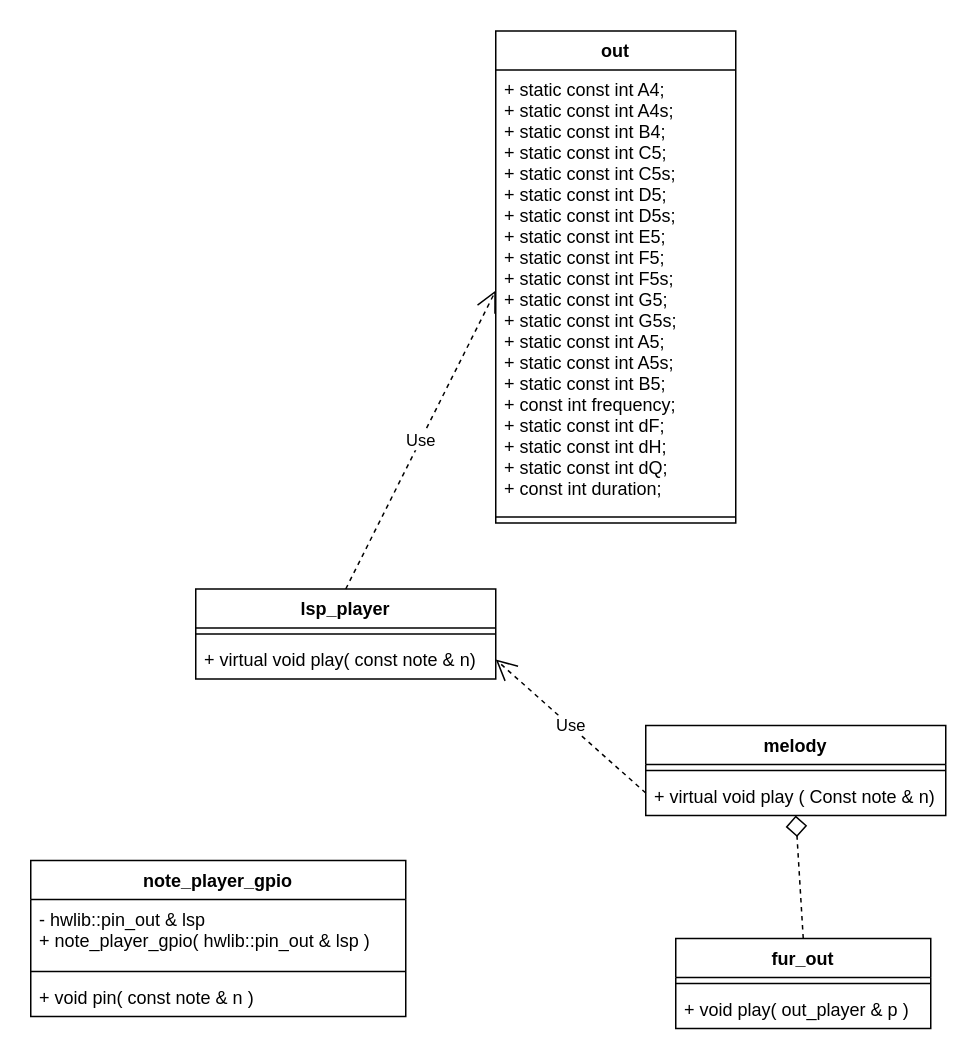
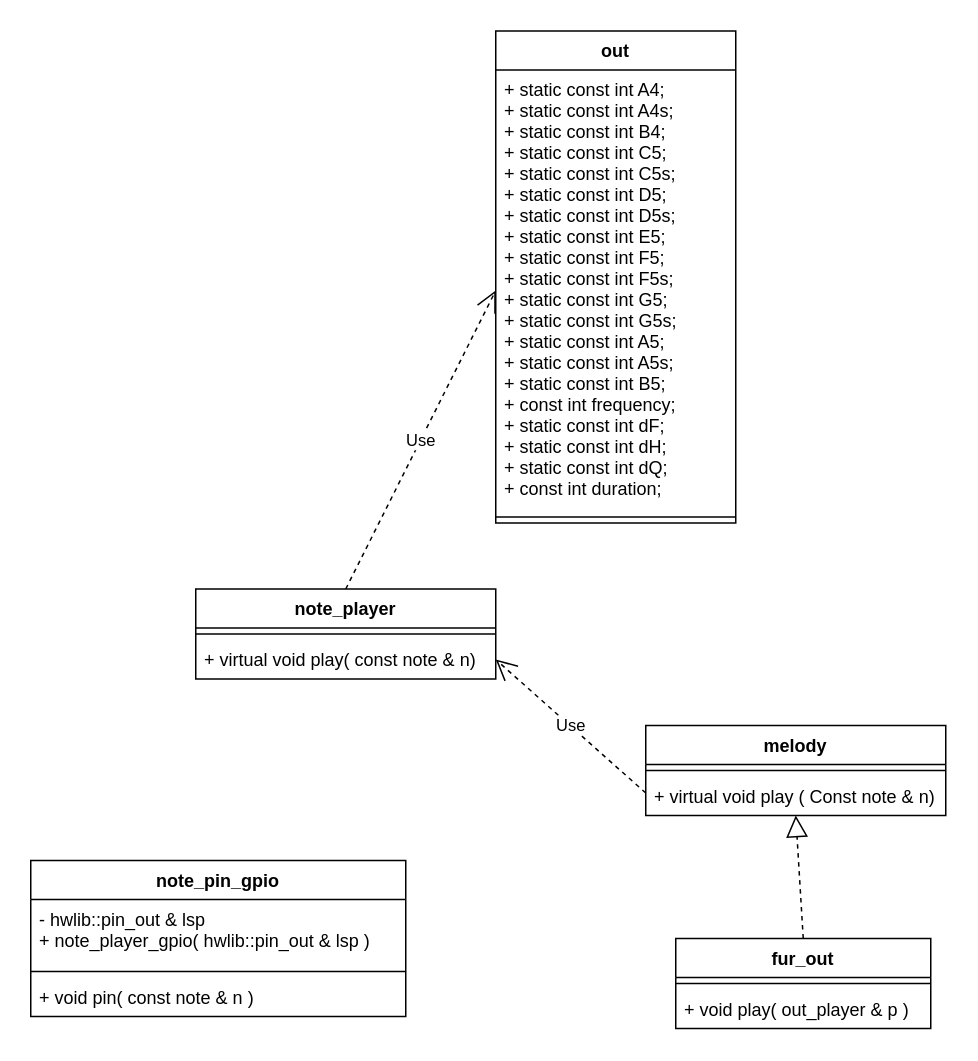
node "lsp_player": label "lsp_player" -> "note_player"
edge "fur_out" -> "melody": arrowhead diamond -> block
node "note_player_gpio": label "note_player_gpio" -> "note_pin_gpio"
